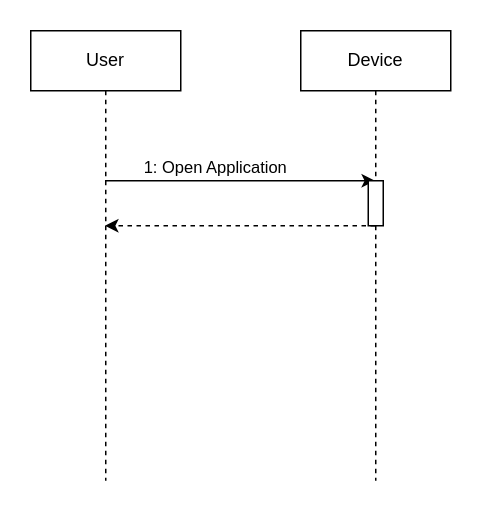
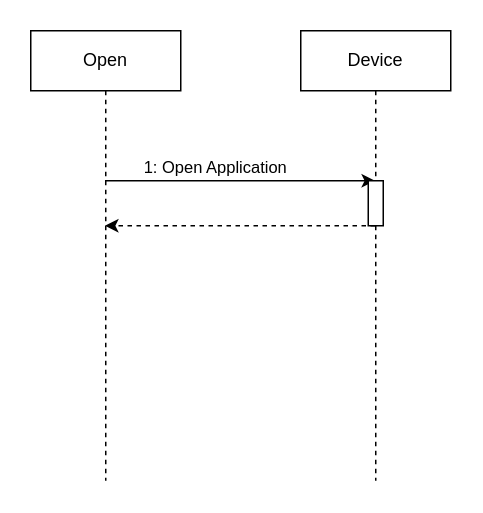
node "User": label "User" -> "Open"
